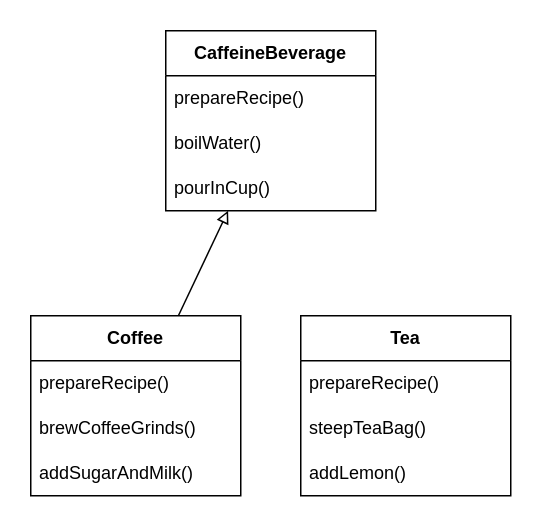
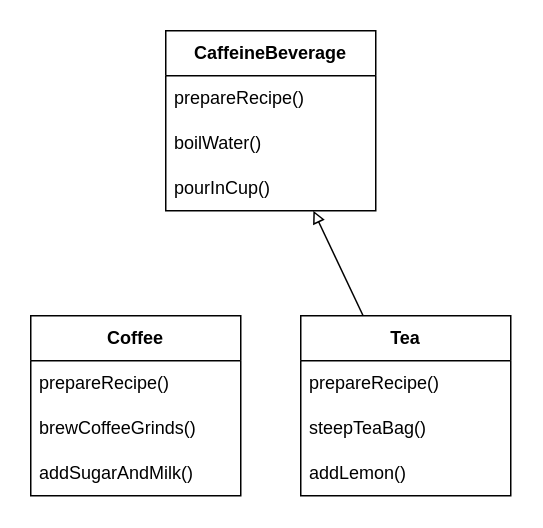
edge "Coffee" -> "CaffeineBeverage": removed
edge "Tea" -> "CaffeineBeverage": added
